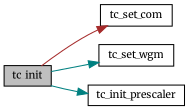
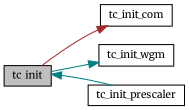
node "tc_set_com": label "tc_set_com" -> "tc_init_com"
node "tc_set_wgm": label "tc_set_wgm" -> "tc_init_wgm"
edge "tc_init" -> "tc_init_prescaler": reversed
